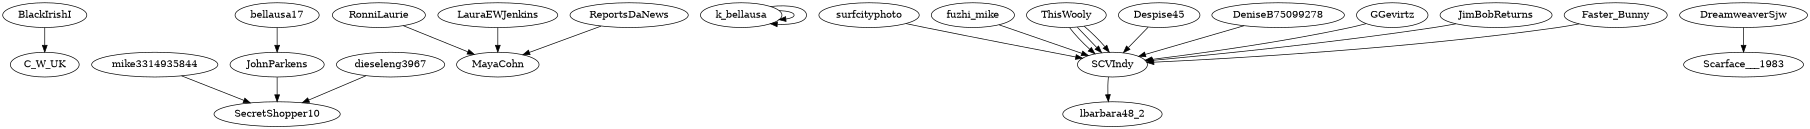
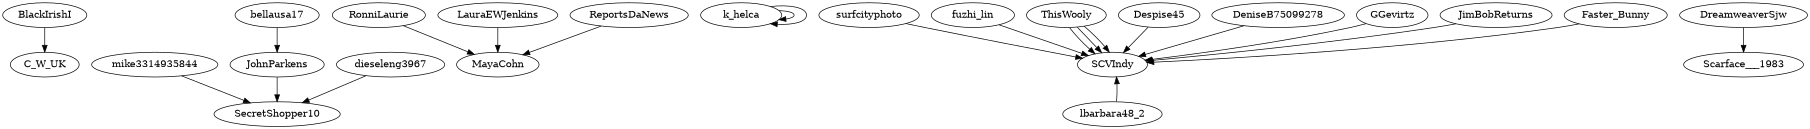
node "k_bellausa": label "k_bellausa" -> "k_helca"
node "fuzhi_mike": label "fuzhi_mike" -> "fuzhi_lin"
edge "SCVIndy" -> "lbarbara48_2": reversed
